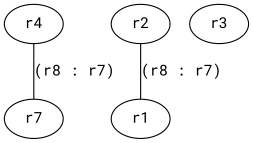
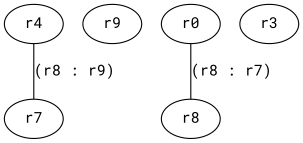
node "r9": added
node "r2": label "r2" -> "r0"
edge "r4" -- "r7": label "(r8 : r7)" -> "(r8 : r9)"
node "r1": label "r1" -> "r8"
